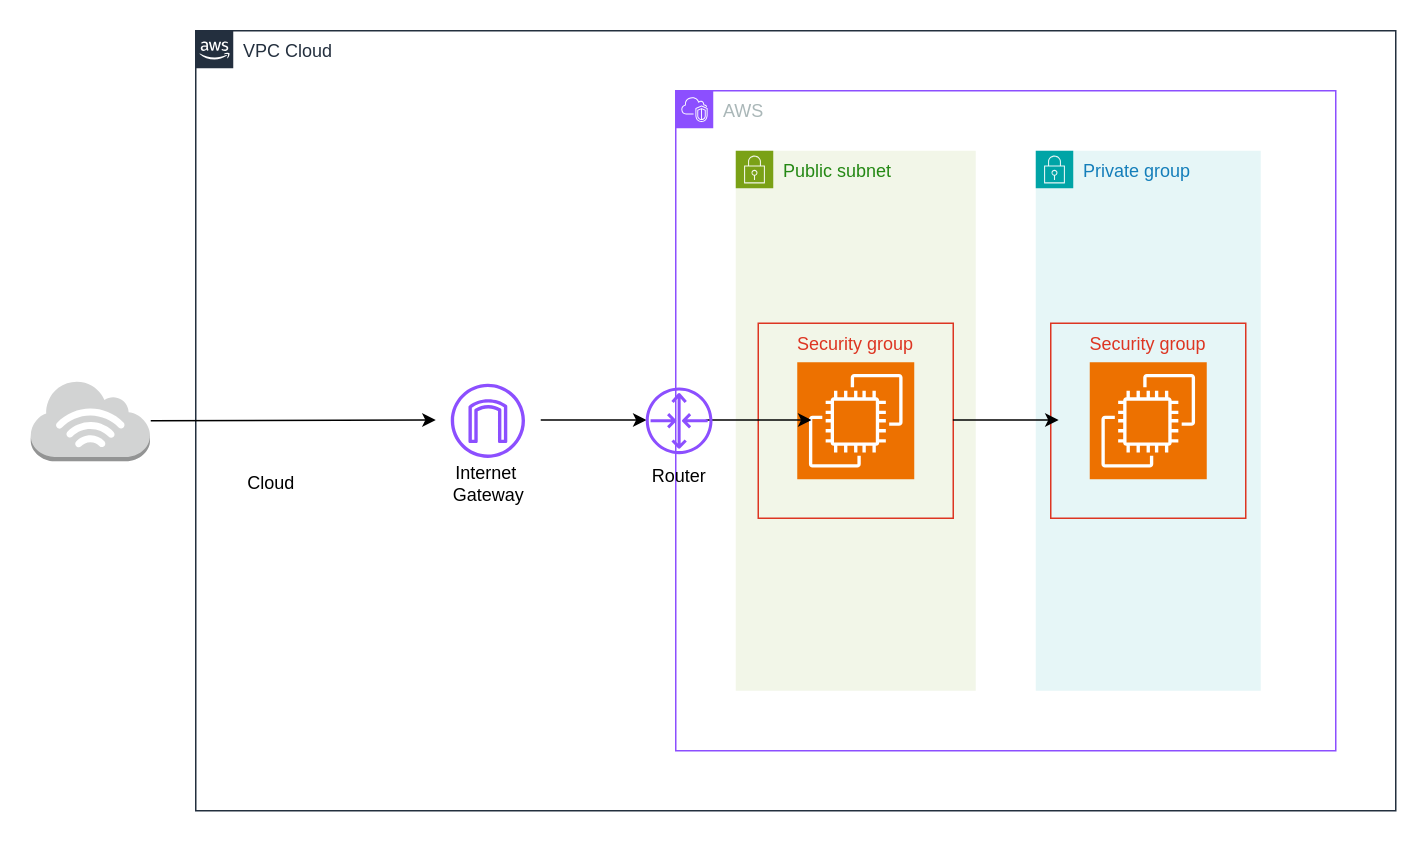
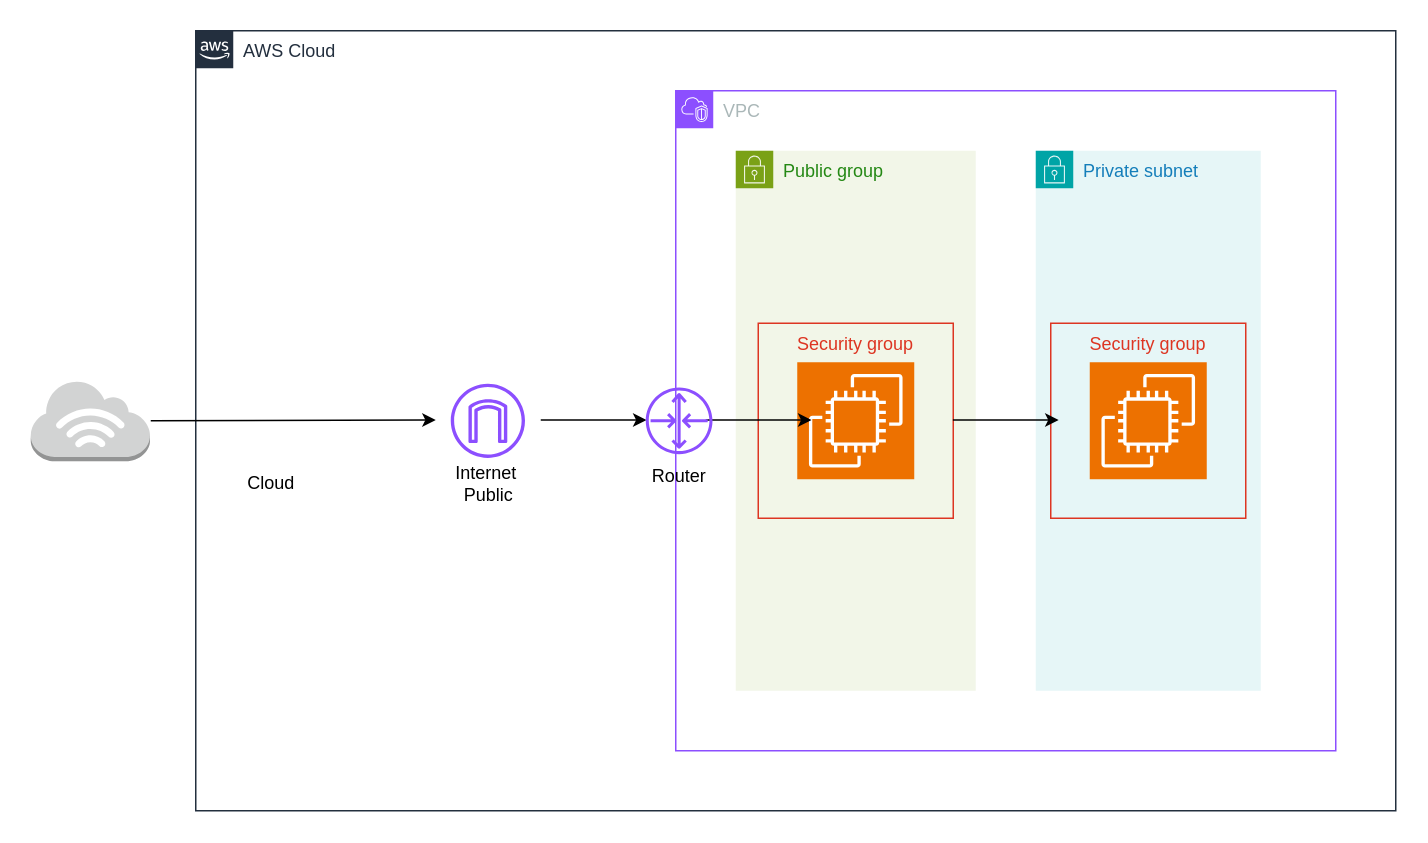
node "VPC Cloud": label "VPC Cloud" -> "AWS Cloud"
node "AWS": label "AWS" -> "VPC"
node "Public subnet": label "Public subnet" -> "Public group"
node "Private group": label "Private group" -> "Private subnet"
node "Internet Gateway": label "Internet Gateway" -> "Internet Public"
